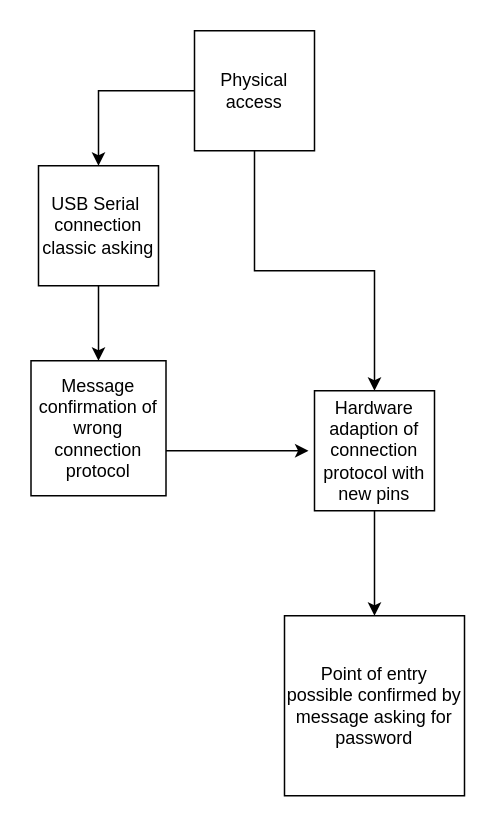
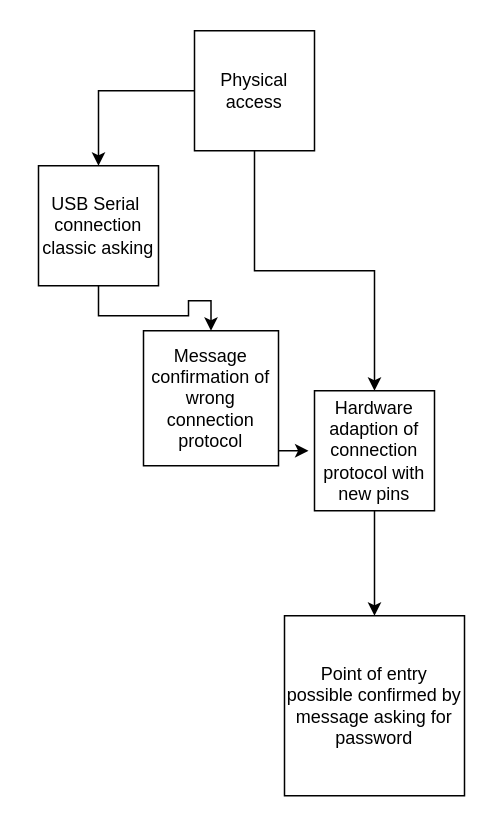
node "Message confirmation of wrong connection protocol": moved (98, 428) -> (211, 398)
